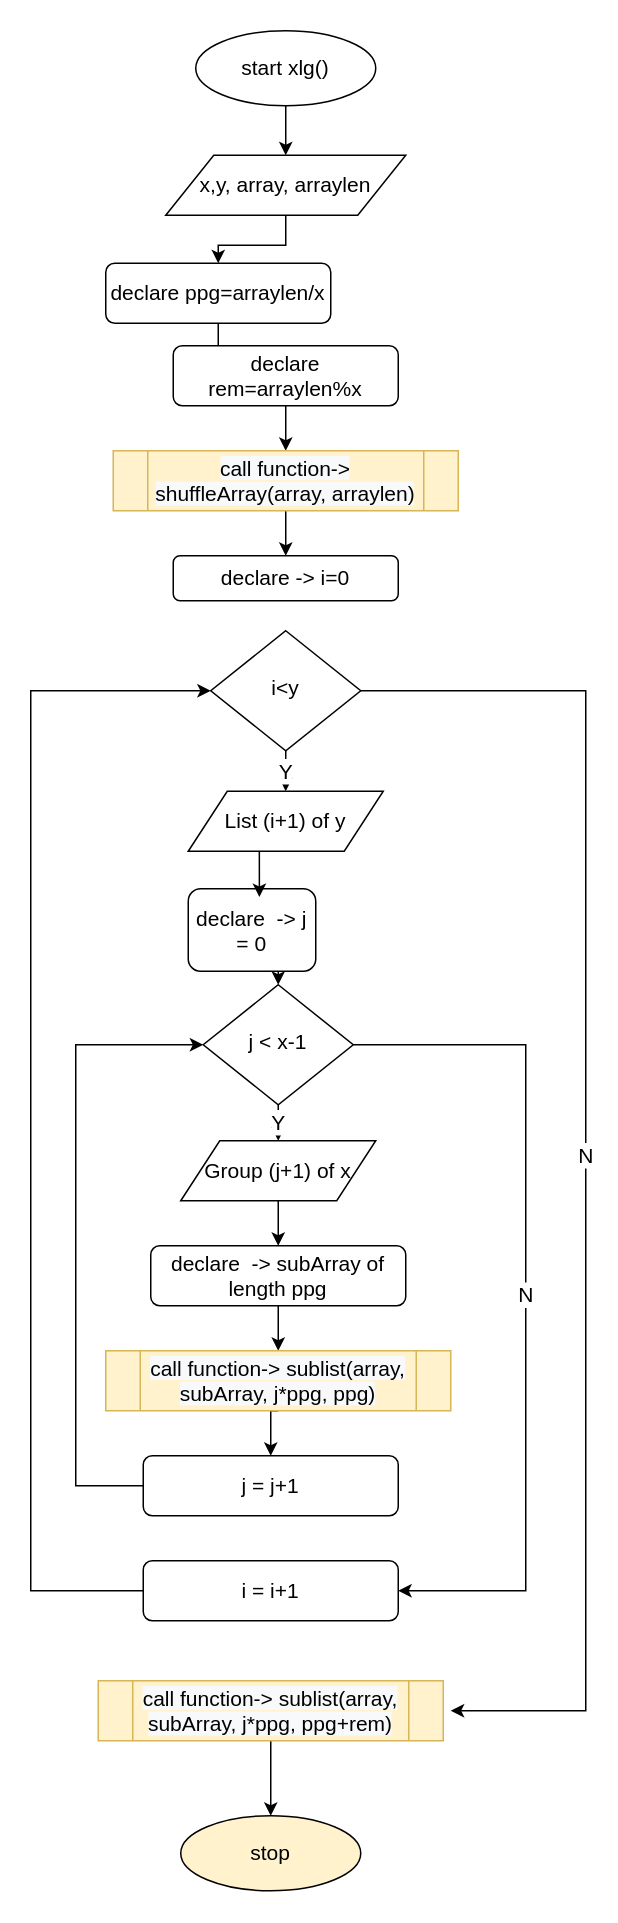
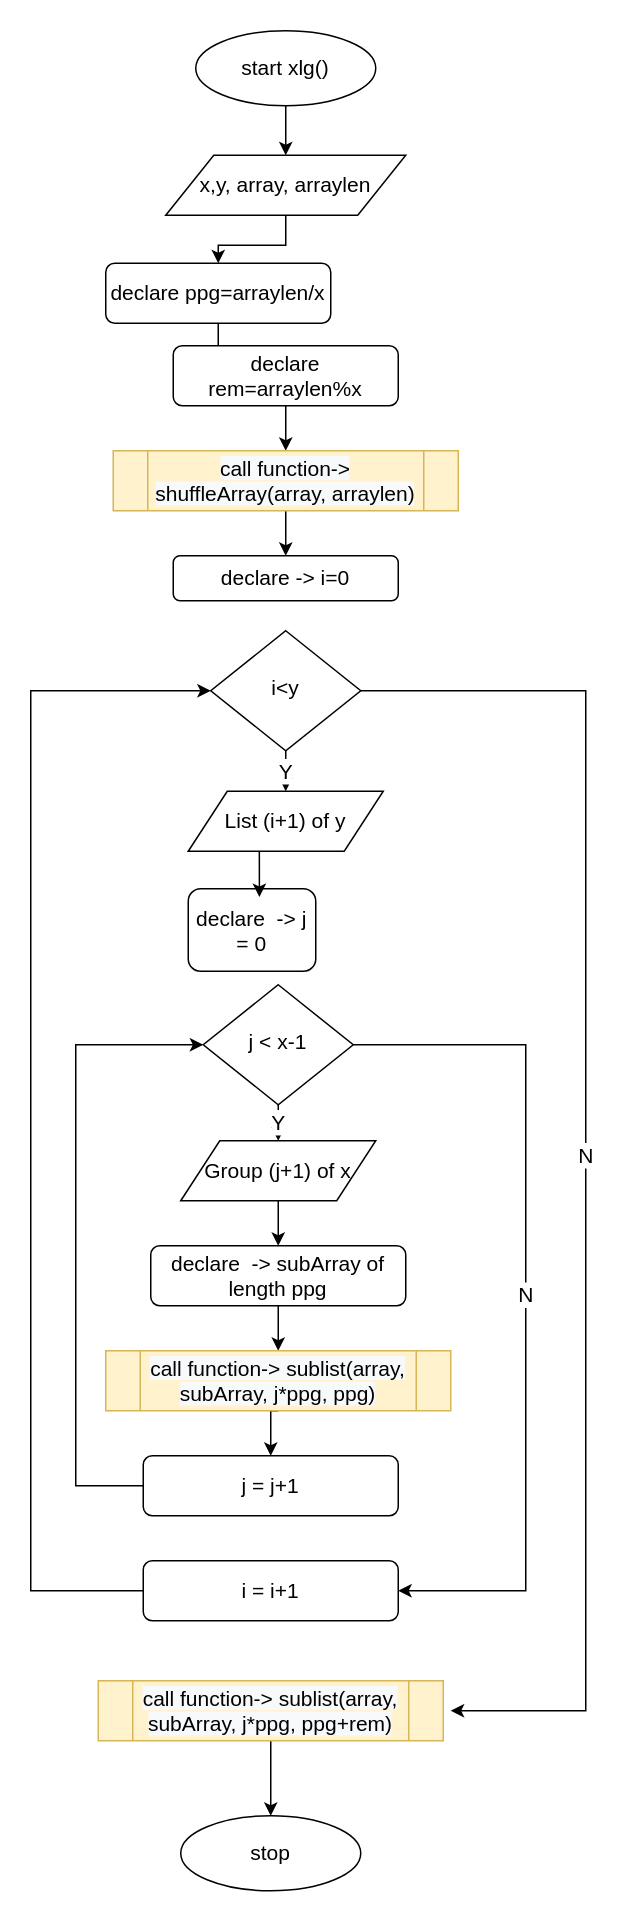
edge "declare -> j = 0" -> "j < x-1": removed
node "stop": fillcolor #fff2cc -> #ffffff
